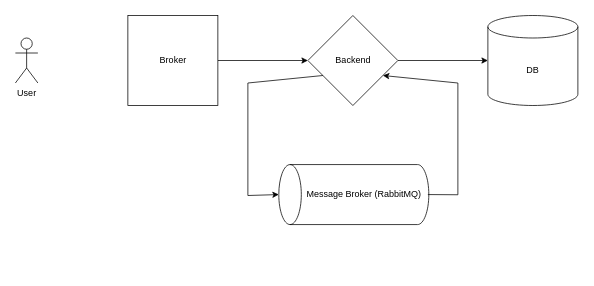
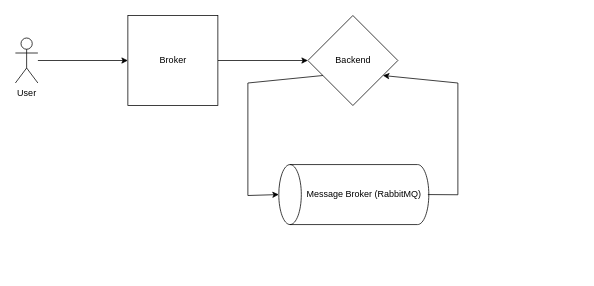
edge "User" -> "Broker": added
edge "Backend" -> "DB": removed
node "DB": removed
